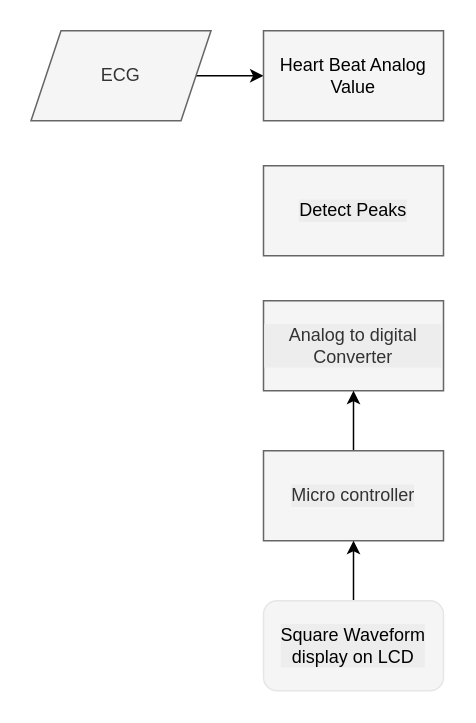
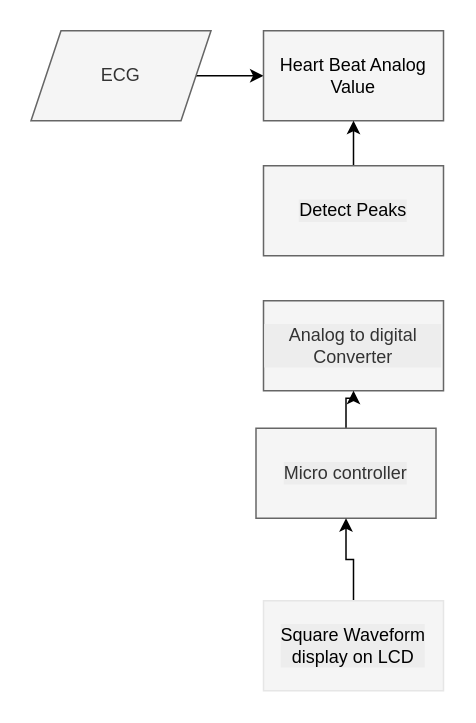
edge "Detect Peaks" -> "Heart Beat Analog Value": added
node "Micro controller": moved (353, 496) -> (346, 473)
node "Square Waveform display on LCD": shape rounded rectangle -> rectangle
